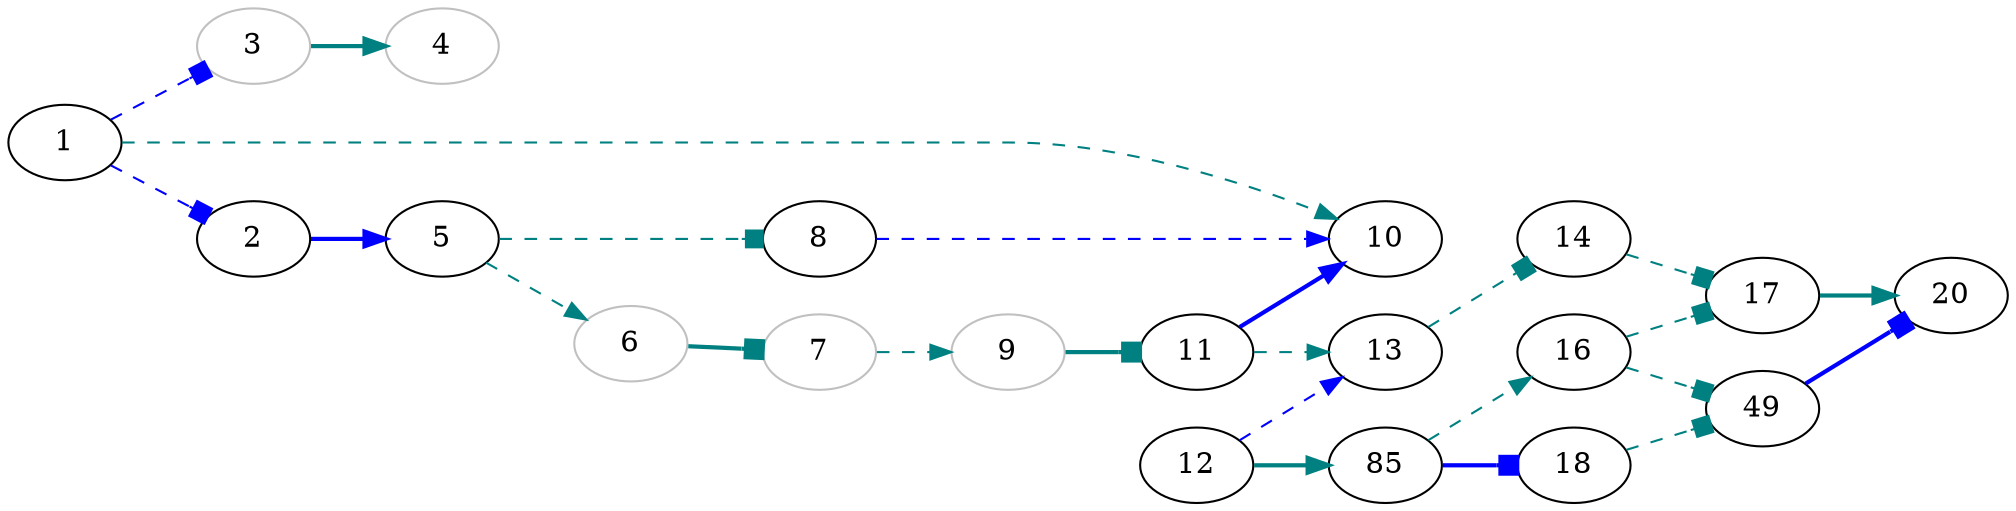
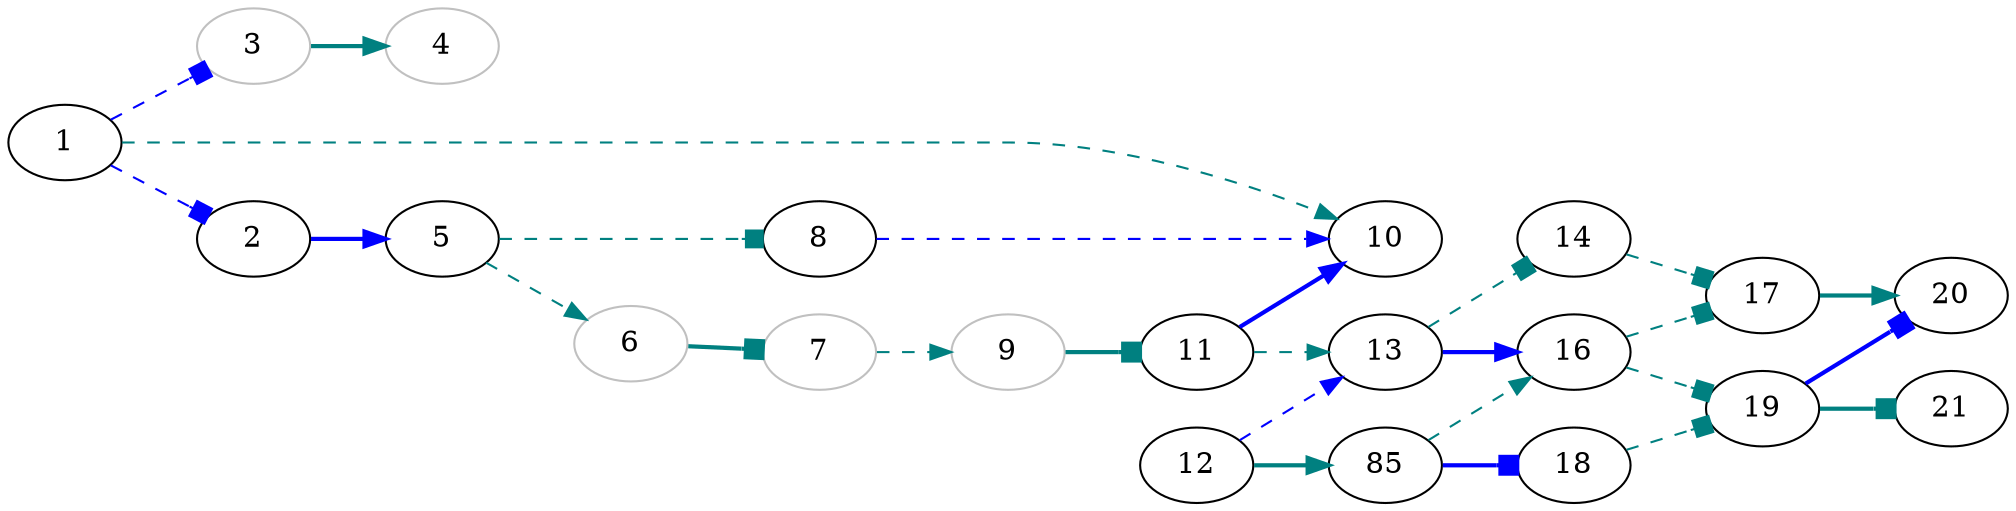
edge "13" -> "16": added
node "49": label "49" -> "19"
node "21": added
